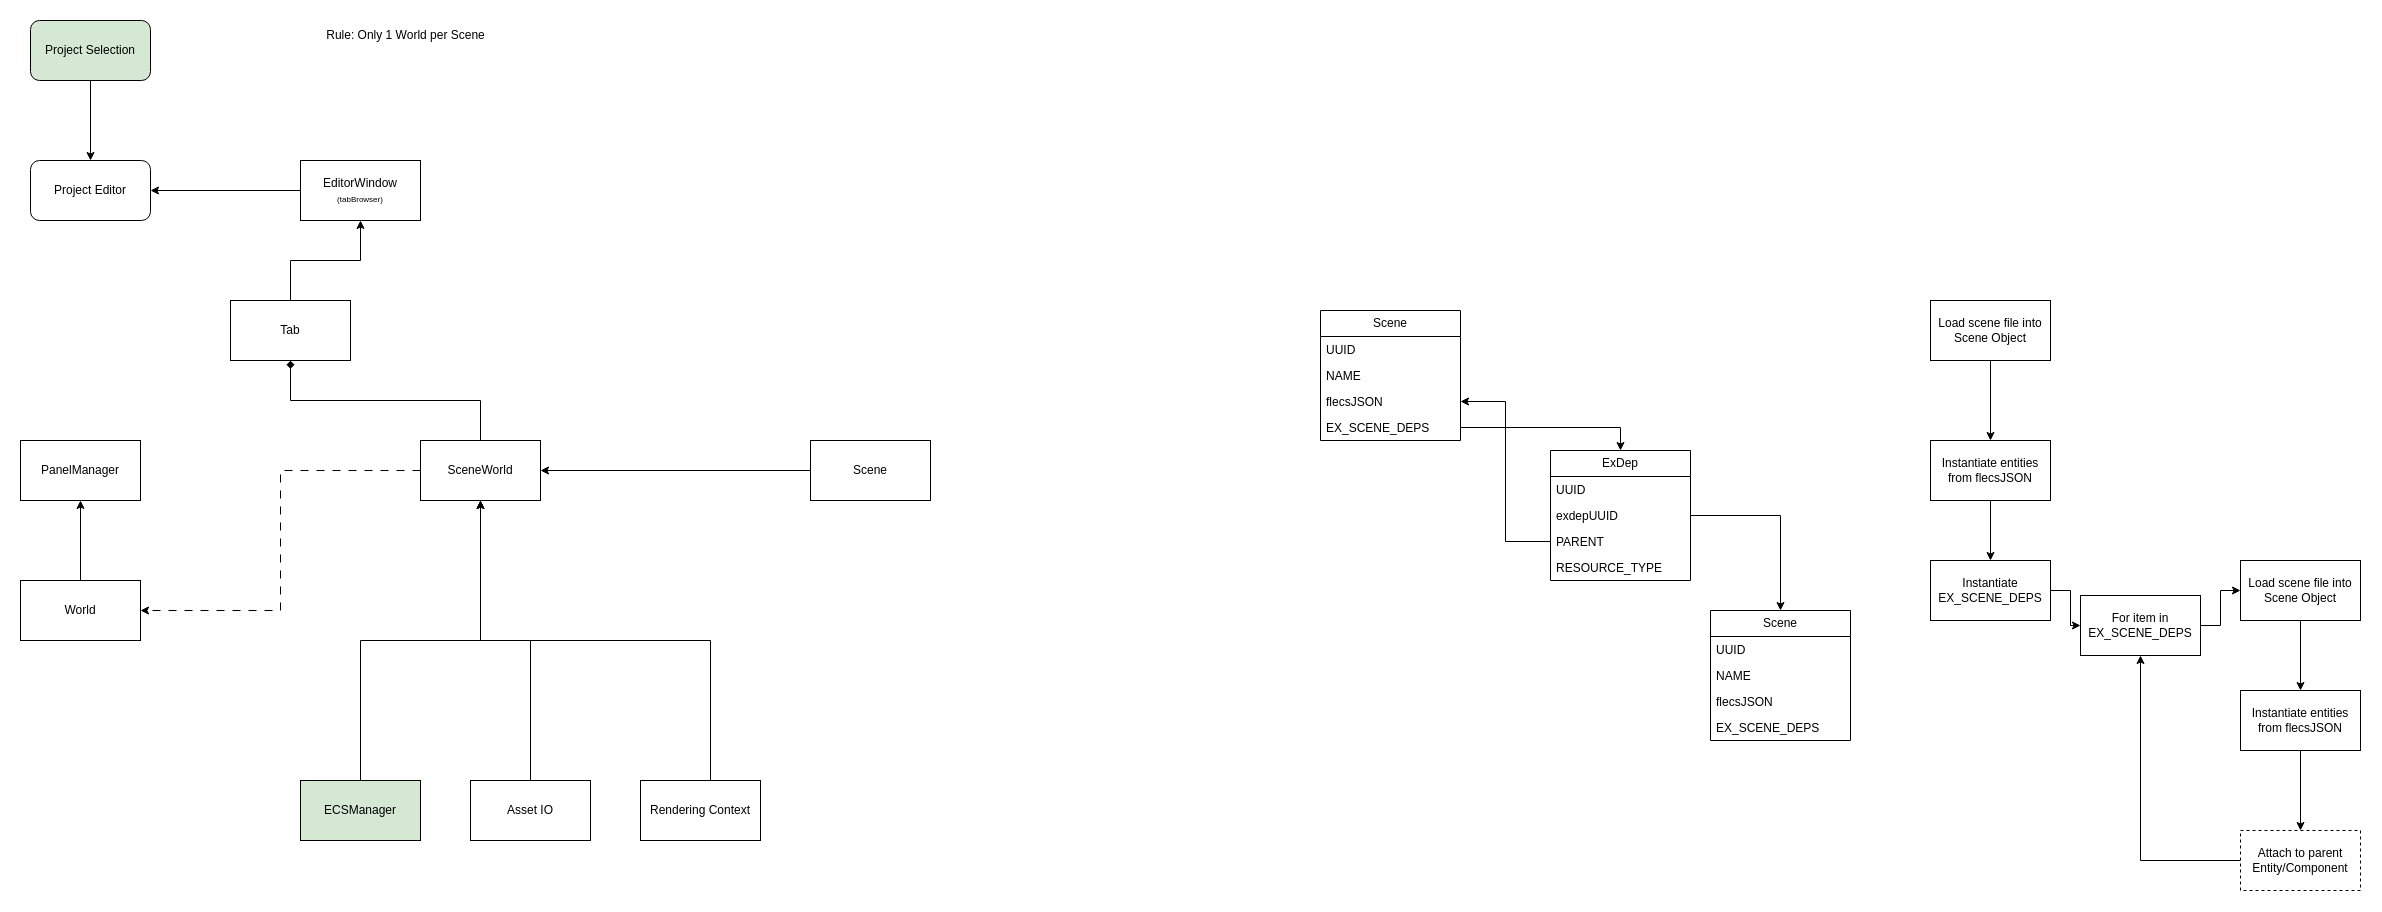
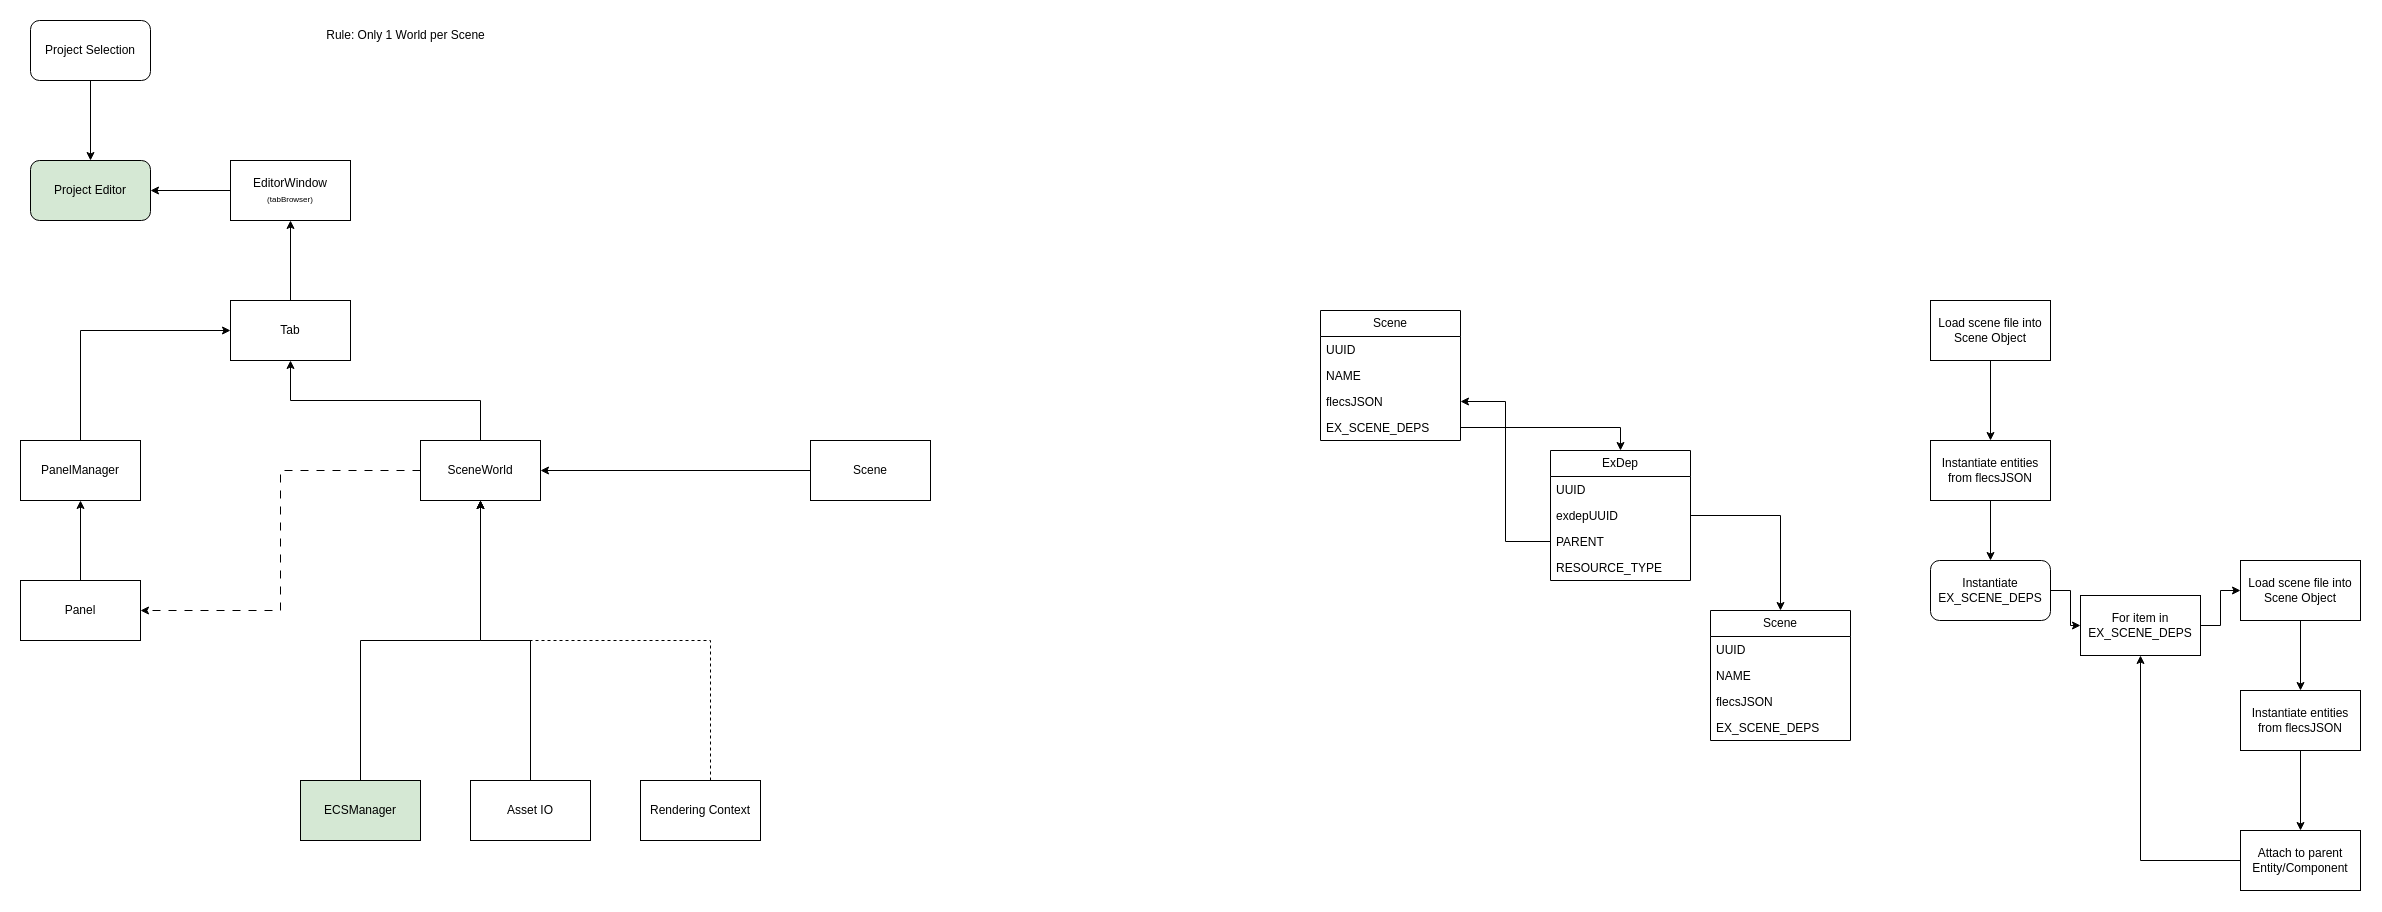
node "Project Selection": fillcolor #d5e8d4 -> #ffffff
node "Project Editor": fillcolor #ffffff -> #d5e8d4
node "EditorWindow (tabBrowser)": moved (361, 191) -> (291, 191)
edge "PanelManager" -> "Tab": added
edge "SceneWorld" -> "Tab": arrowhead diamond -> classic
node "Instantiate EX_SCENE_DEPS": shape rectangle -> rounded rectangle
node "World": label "World" -> "Panel"
edge "Rendering Context" -> "SceneWorld": style solid -> dashed
node "Attach to parent Entity/Component": style dashed -> solid
